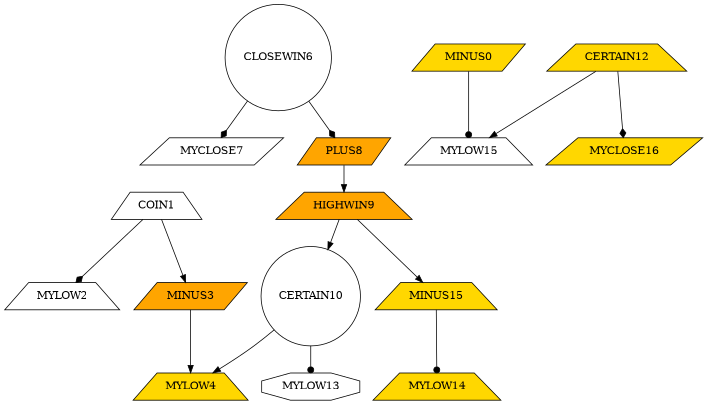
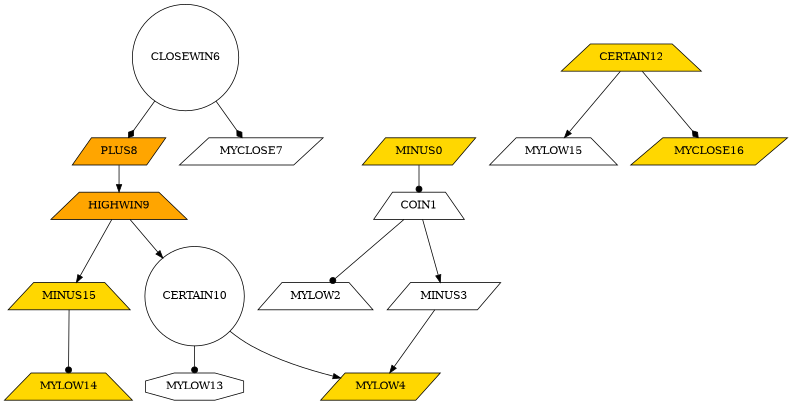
edge "MINUS0" -> "MYLOW15": now "MINUS0" -> "COIN1"
edge "COIN1" -> "MYLOW2": arrowhead diamond -> dot
node "MINUS3": fillcolor orange -> white
node "MYLOW4": shape trapezium -> parallelogram
